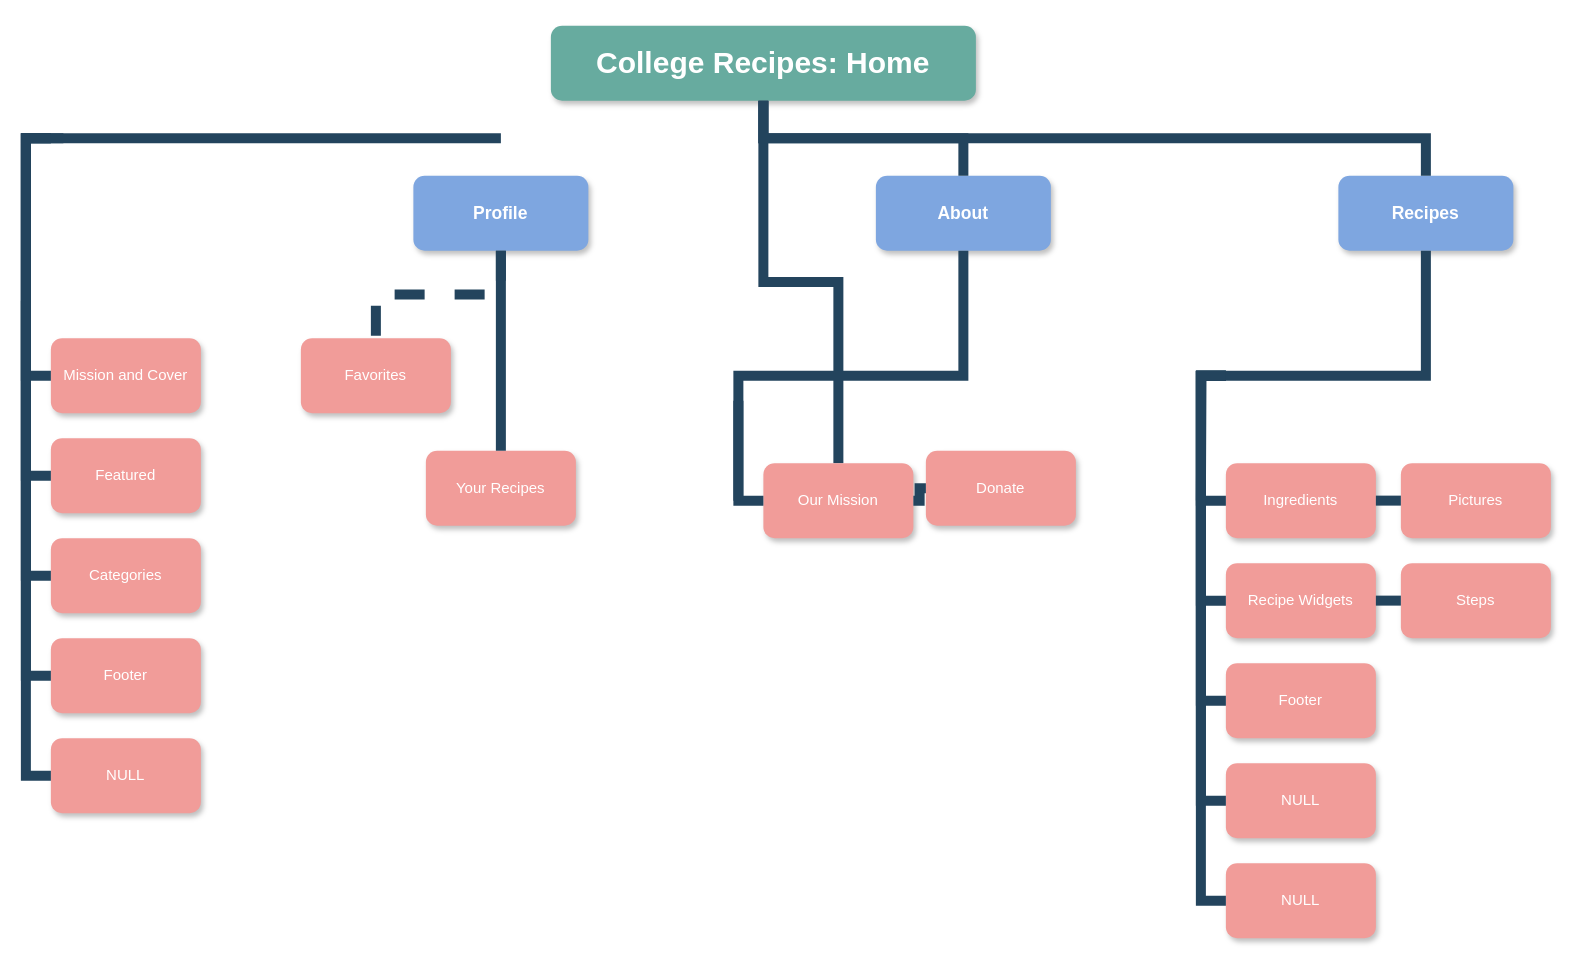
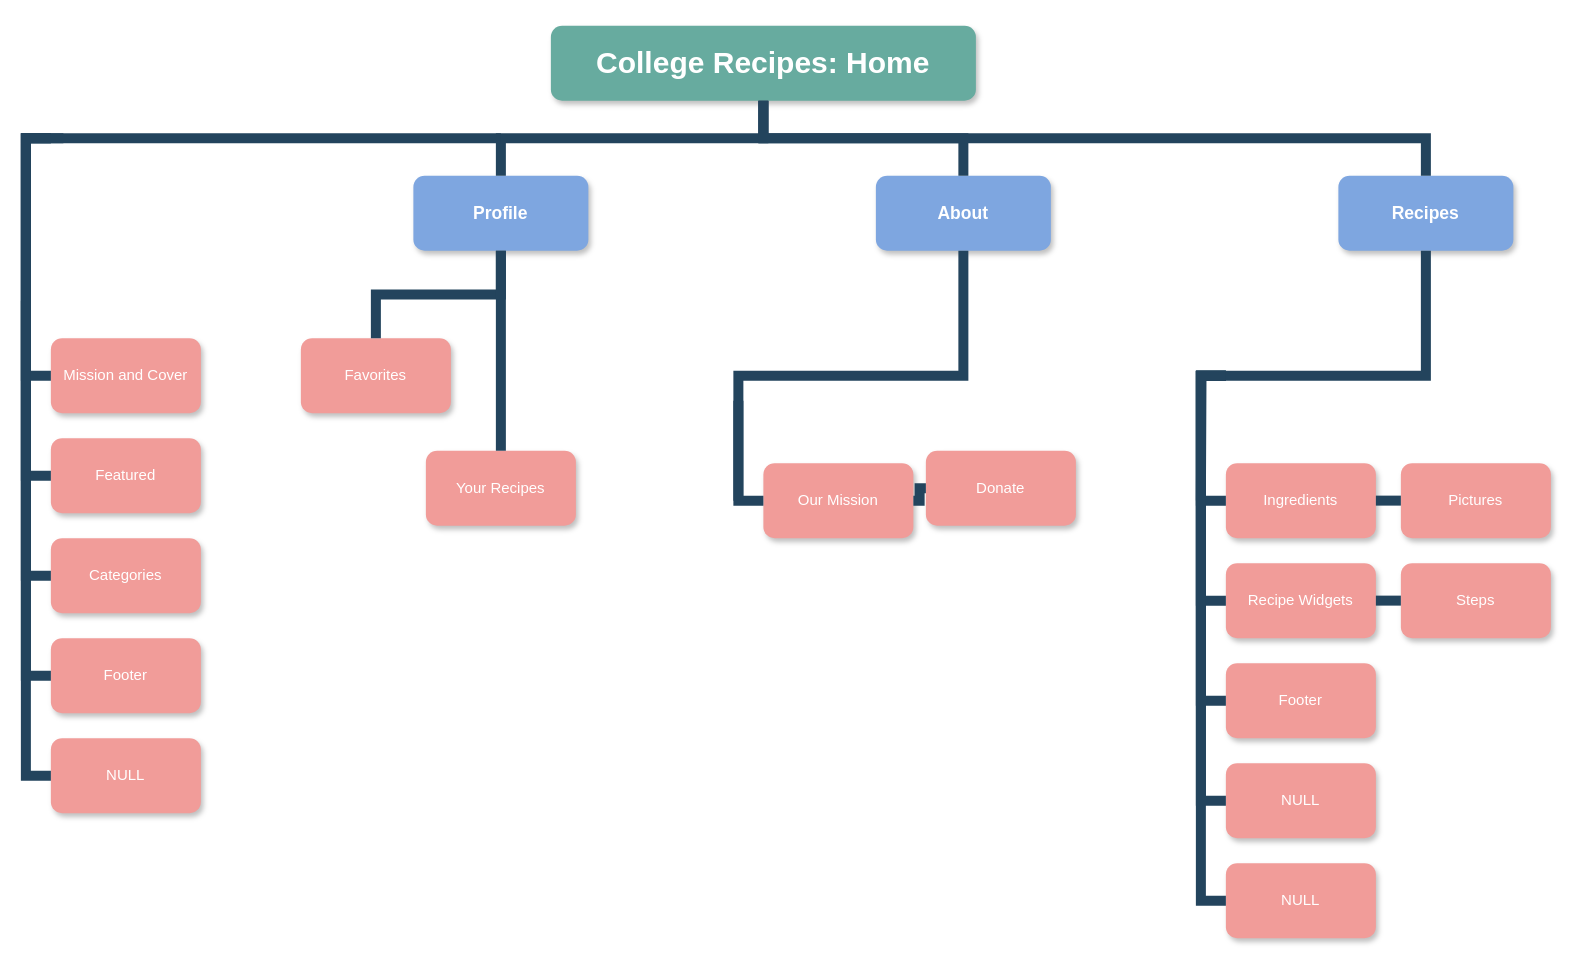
edge "College Recipes: Home" -- "Our Mission": now "College Recipes: Home" -- "Profile"
edge "Profile" -- "Favorites": style dashed -> solid
